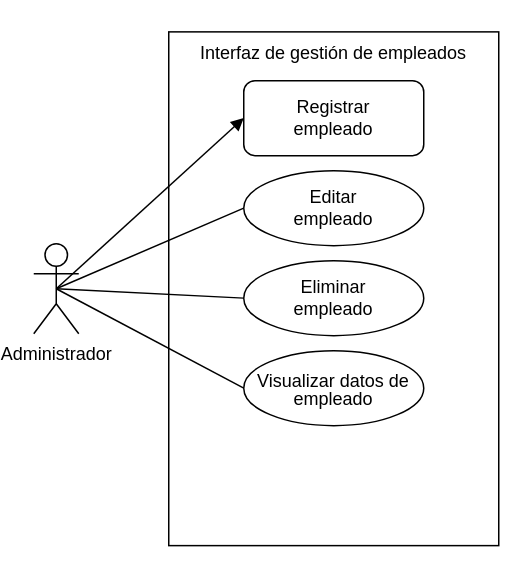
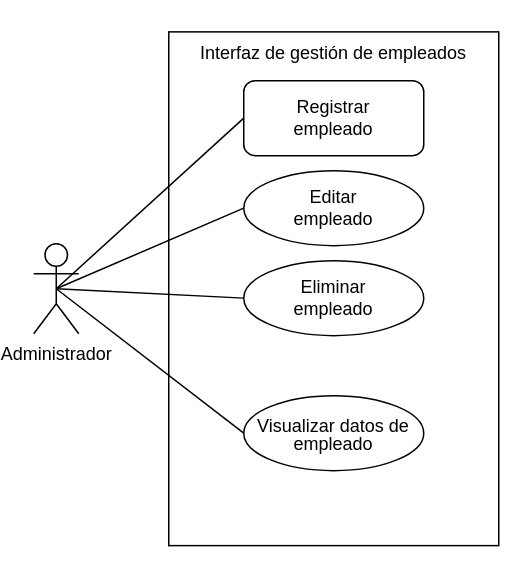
edge "Administrador" -> "Registrar empleado": arrowhead block -> none
node "Visualizar datos de empleado": moved (334, 388) -> (334, 433)
